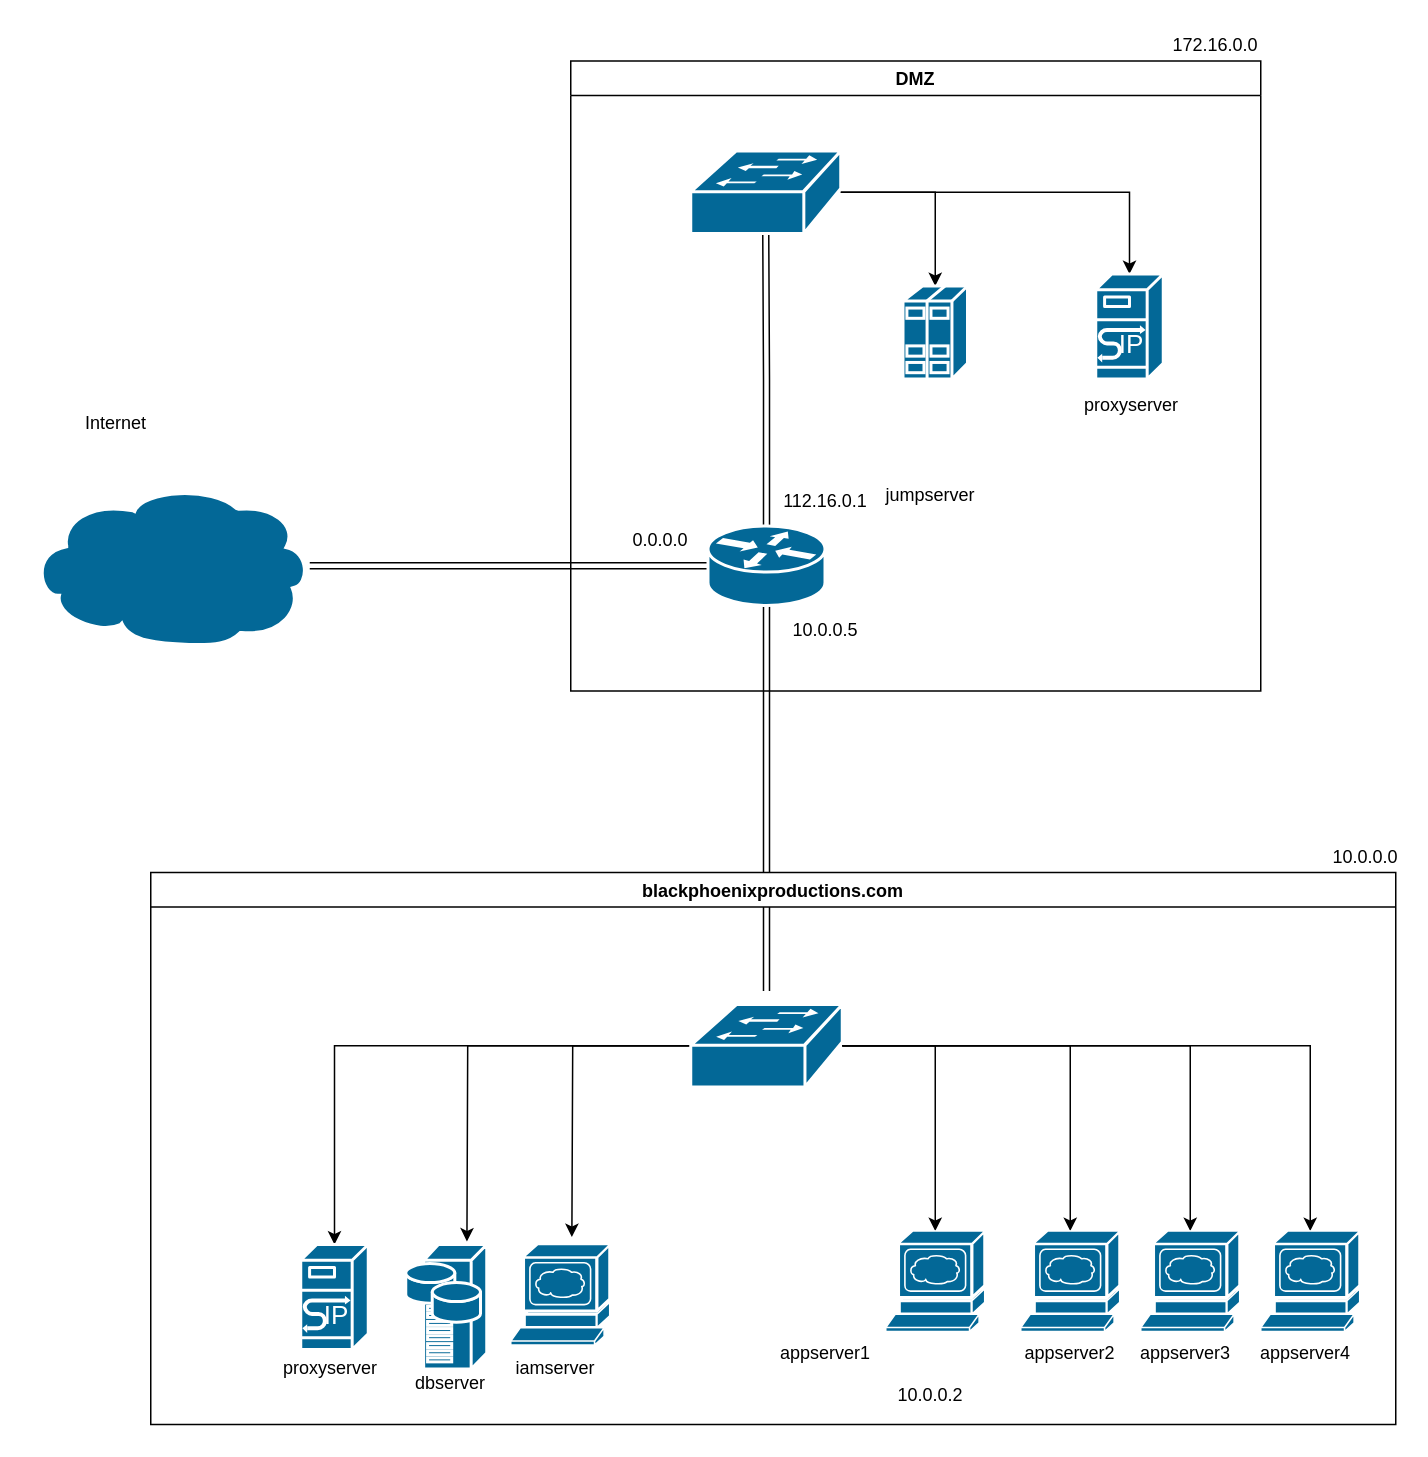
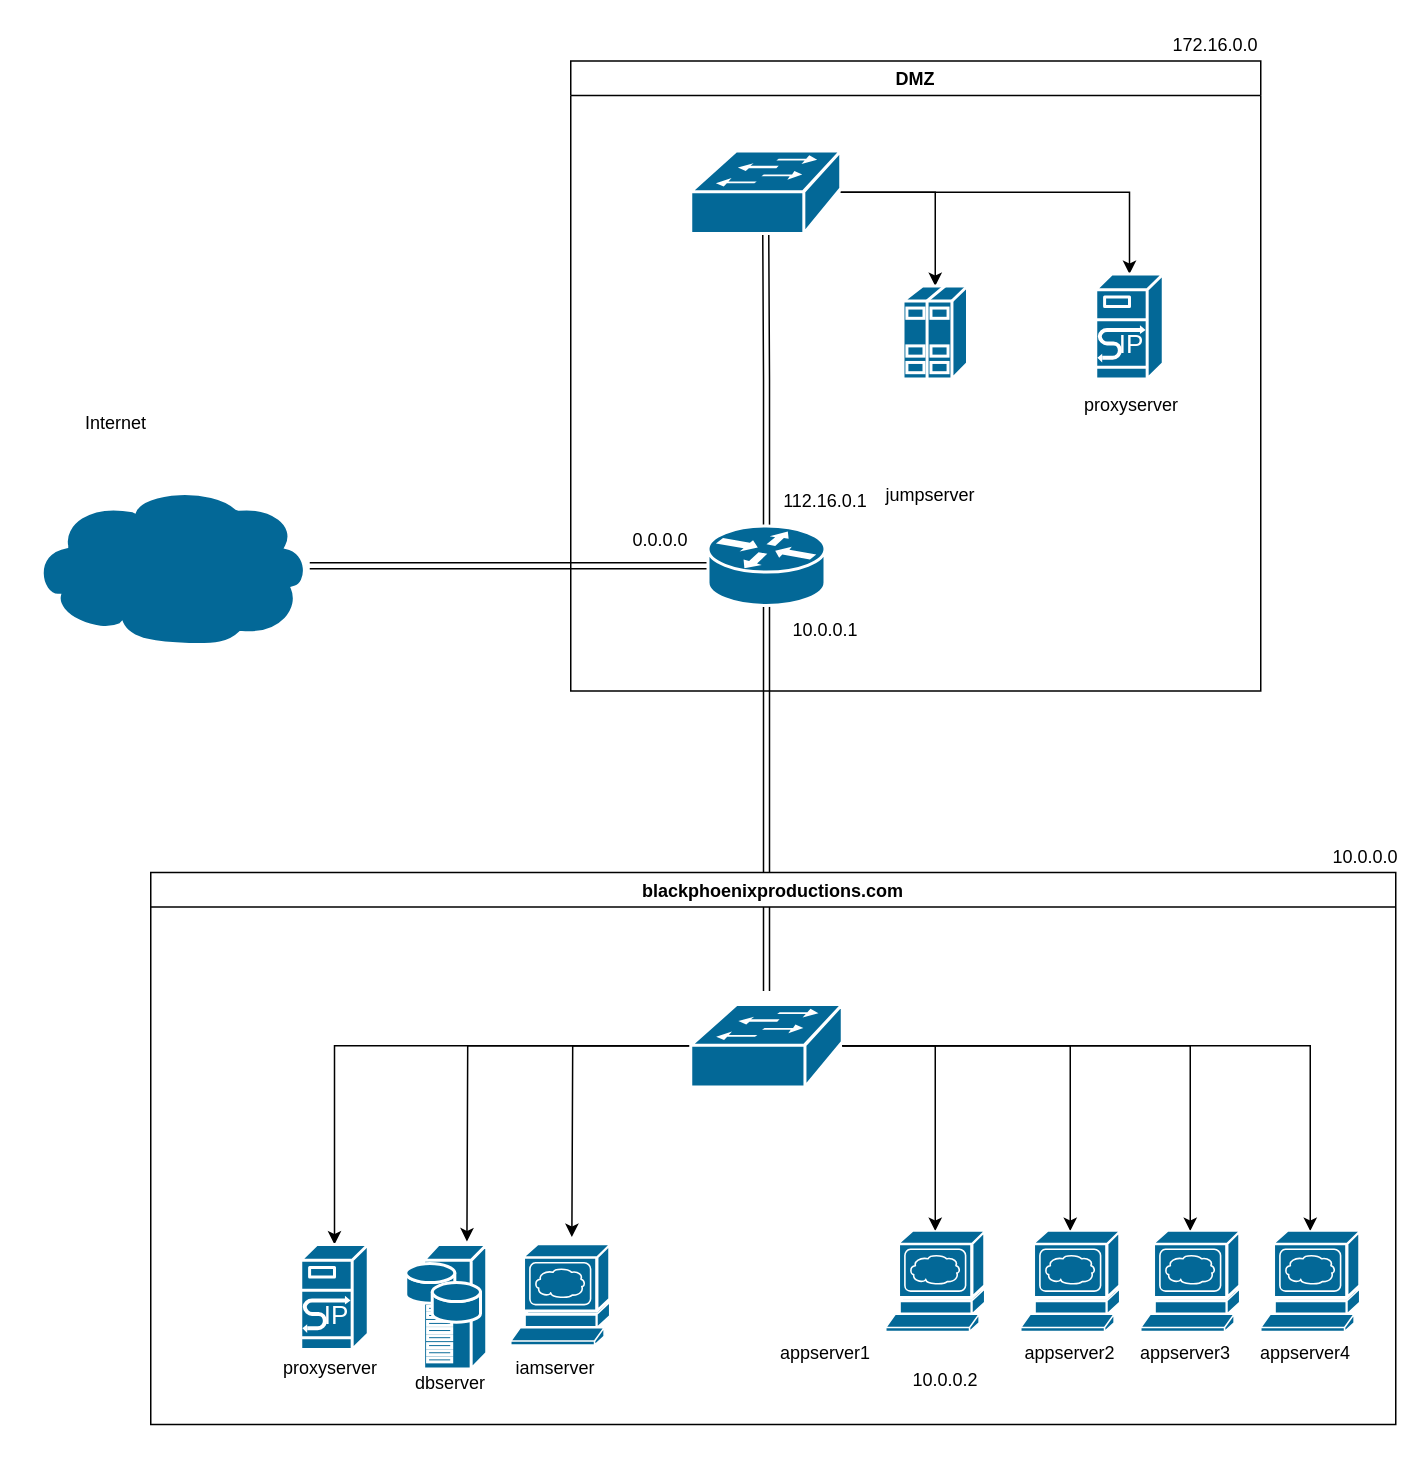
node "10.0.0.5": label "10.0.0.5" -> "10.0.0.1"
node "10.0.0.2": moved (931, 1396) -> (946, 1381)
